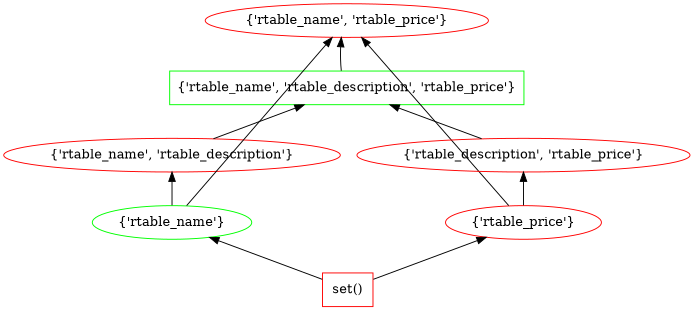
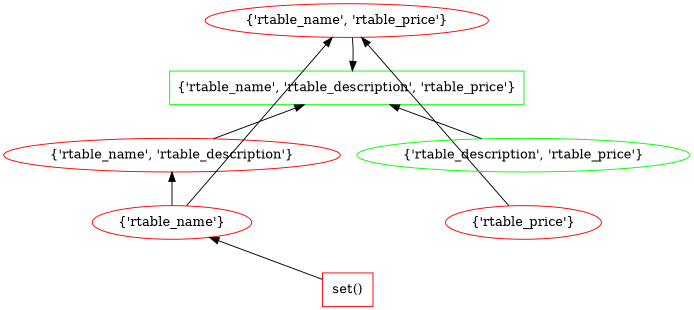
edge "{'rtable_name', 'rtable_description', 'rtable_price'}" -> "{'rtable_name', 'rtable_price'}": reversed
node "{'rtable_description', 'rtable_price'}": color red -> green
edge "{'rtable_price'}" -> "{'rtable_description', 'rtable_price'}": removed
node "{'rtable_name'}": color green -> red
edge "set()" -> "{'rtable_price'}": removed
